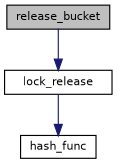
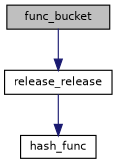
node "release_bucket": label "release_bucket" -> "func_bucket"
node "lock_release": label "lock_release" -> "release_release"
